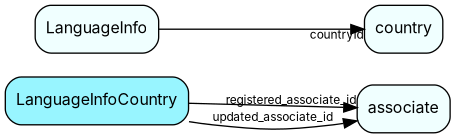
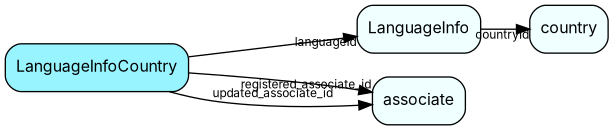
edge "LanguageInfoCountry" -> "LanguageInfo": added
